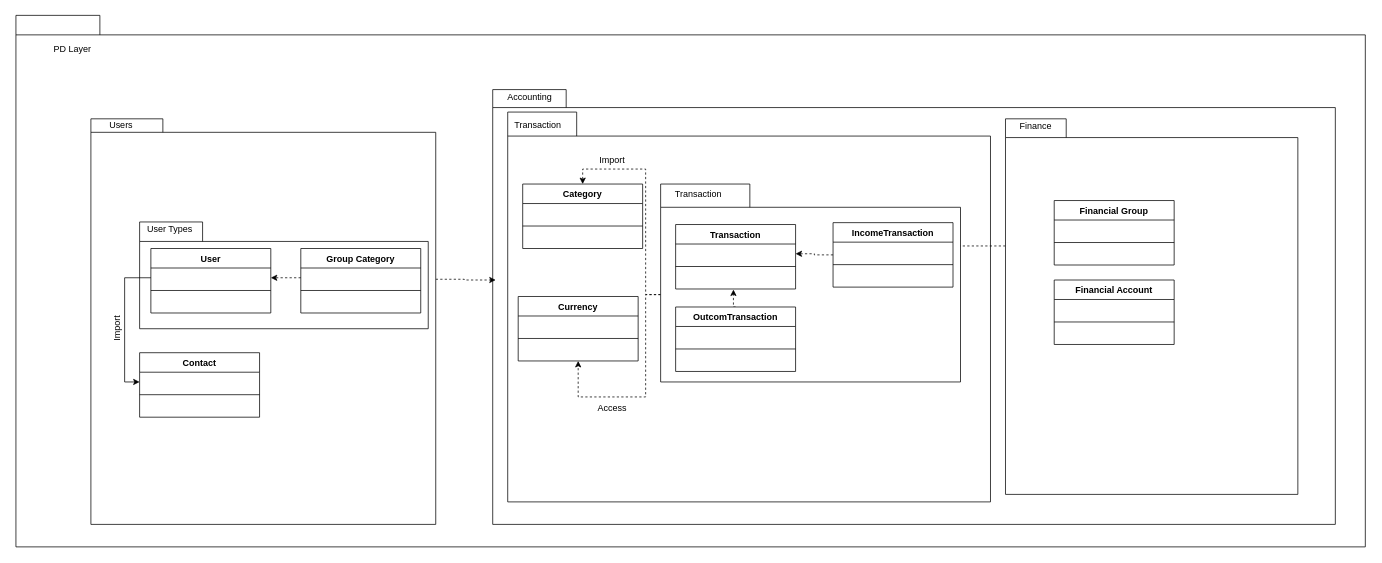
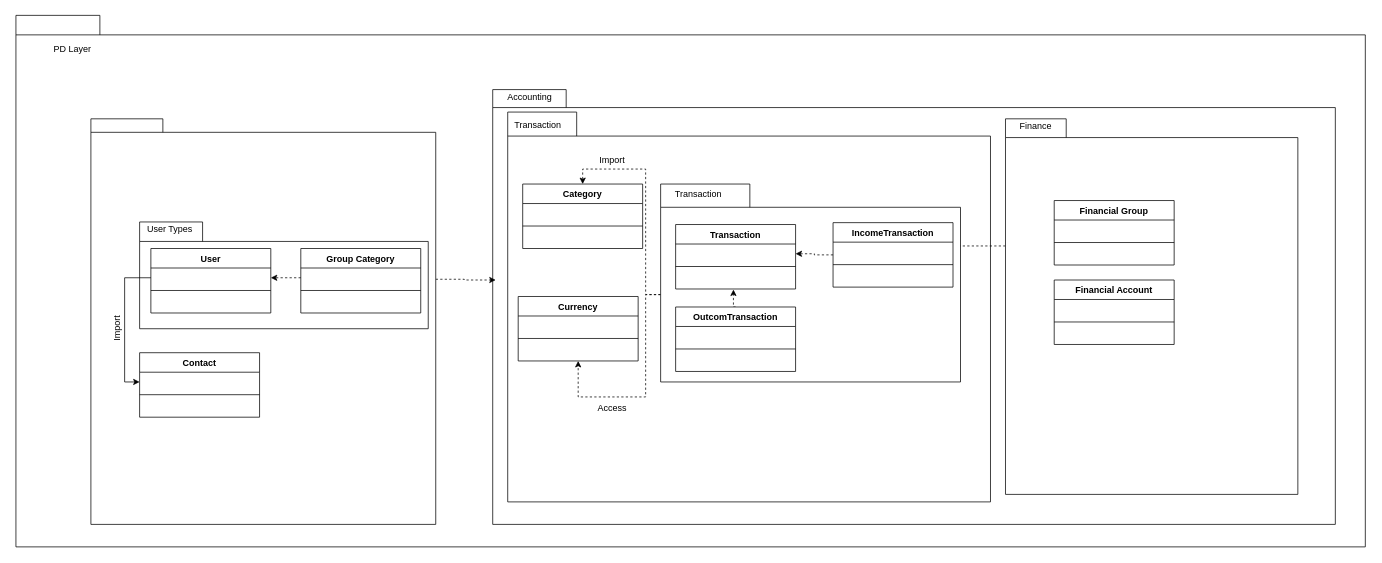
node "Users": removed
